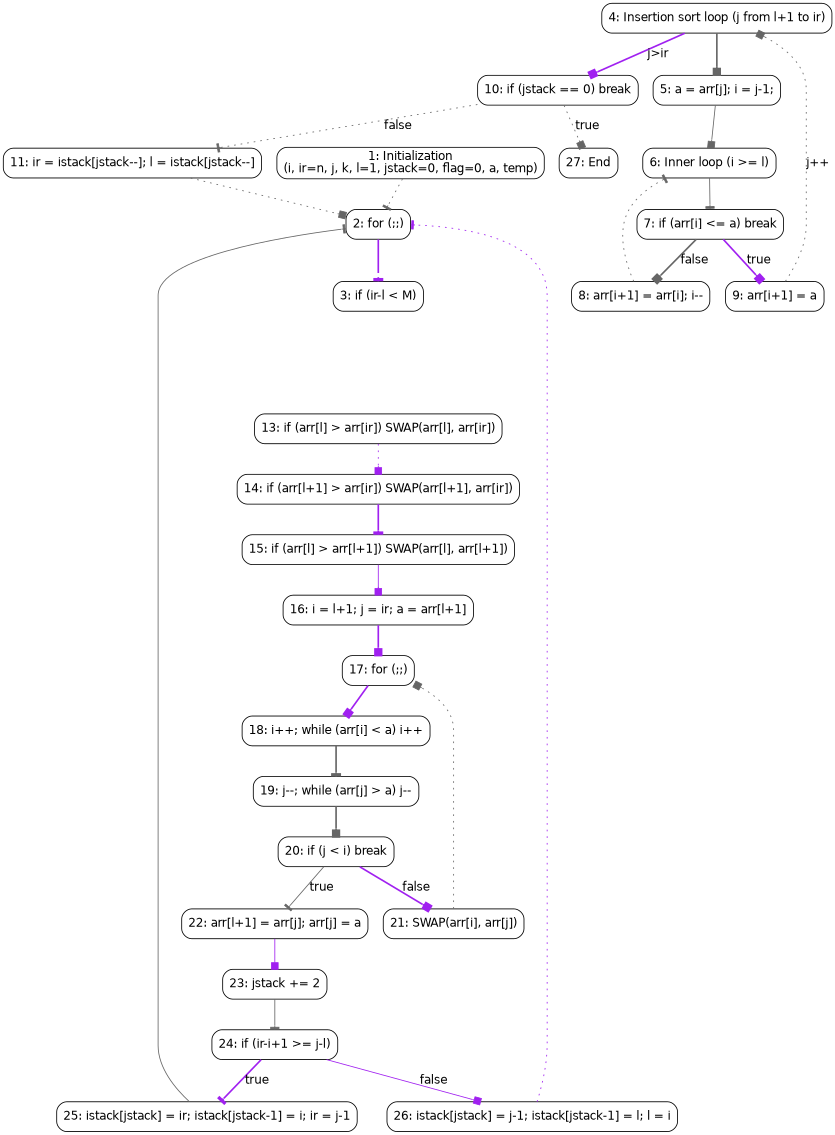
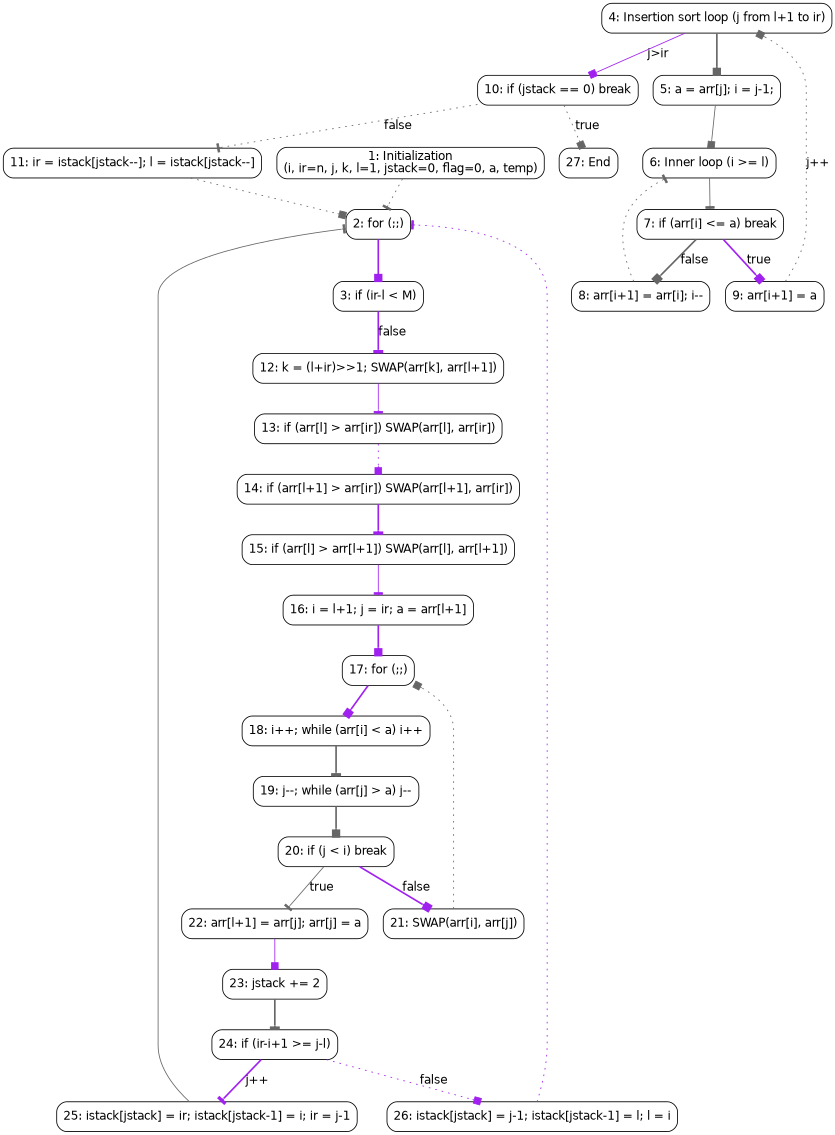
edge "4: Insertion sort loop (j from l+1 to ir)" -> "10: if (jstack == 0) break": style bold -> solid
edge "2: for (;;)" -> "3: if (ir-l < M)": arrowhead tee -> box
node "12: k = (l+ir)>>1; SWAP(arr[k], arr[l+1])": added
edge "15: if (arr[l] > arr[l+1]) SWAP(arr[l], arr[l+1])" -> "16: i = l+1; j = ir; a = arr[l+1]": arrowhead box -> tee
edge "23: jstack += 2" -> "24: if (ir-i+1 >= j-l)": style solid -> bold
edge "24: if (ir-i+1 >= j-l)" -> "26: istack[jstack] = j-1; istack[jstack-1] = l; l = i": style solid -> dotted
edge "24: if (ir-i+1 >= j-l)" -> "25: istack[jstack] = ir; istack[jstack-1] = i; ir = j-1": label "true" -> "j++"
